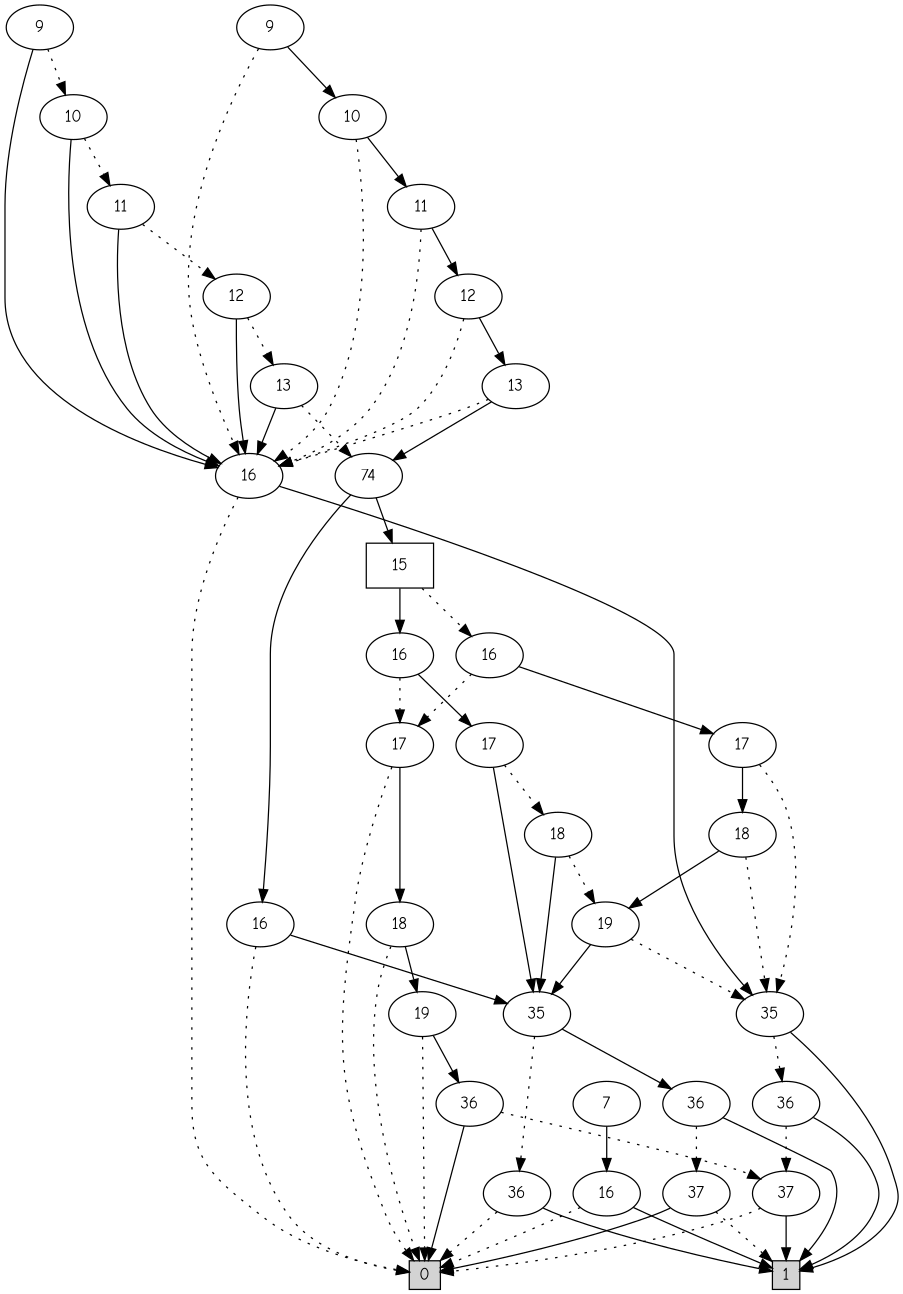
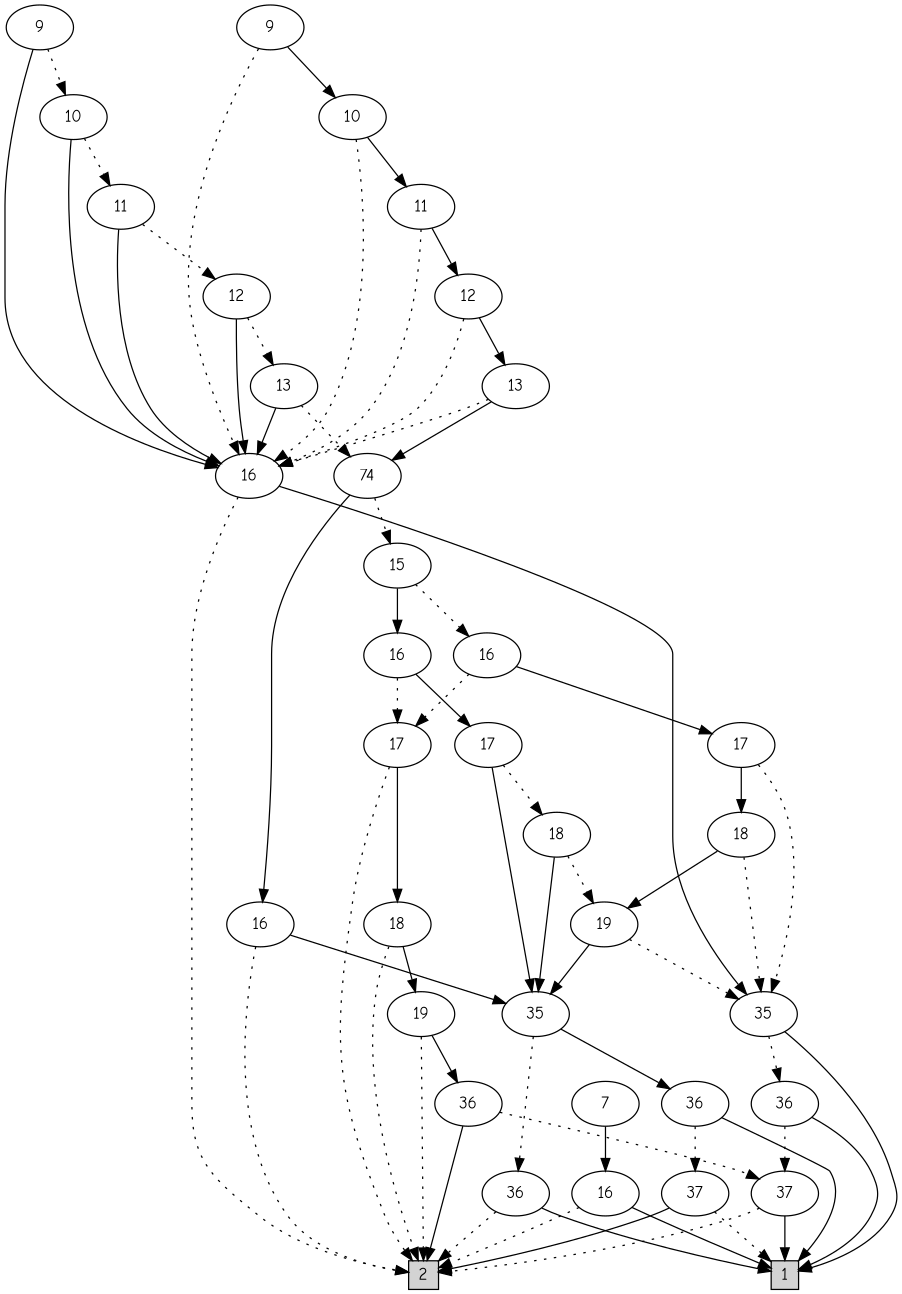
edge "74" -> "15": style filled -> dotted
node "15": shape box -> ellipse
node "0": label "0" -> "2"
